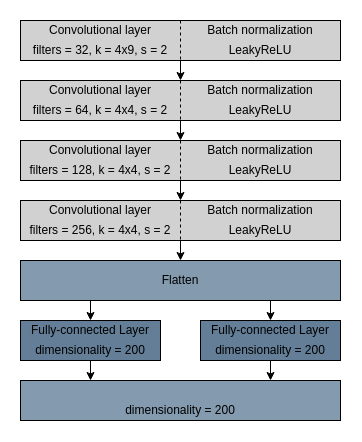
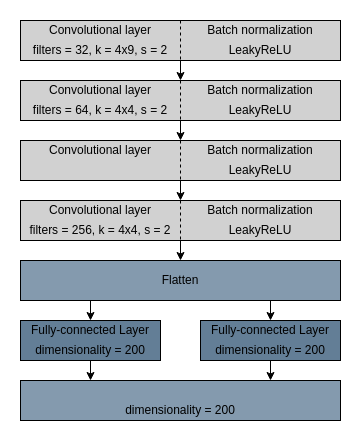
node "filters = 128, k = 4x4, s = 2": removed
